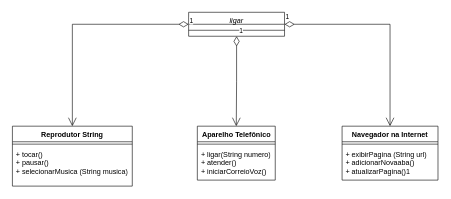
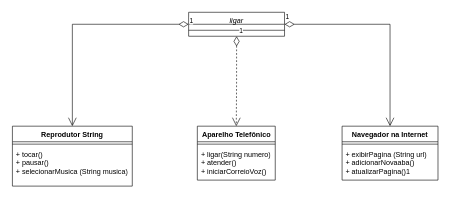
edge "ligar" -- "Aparelho Telefônico": style solid -> dashed
